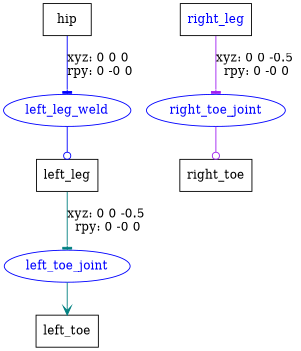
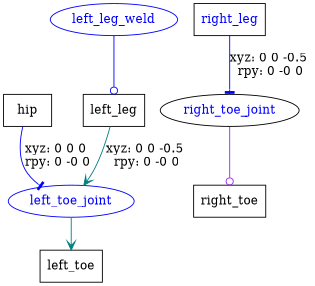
edge "hip" -> "left_leg_weld": now "hip" -> "left_toe_joint"
edge "right_leg" -> "right_toe_joint": color purple -> blue
node "right_toe_joint": color blue -> black
edge "left_leg" -> "left_toe_joint": arrowhead tee -> vee
